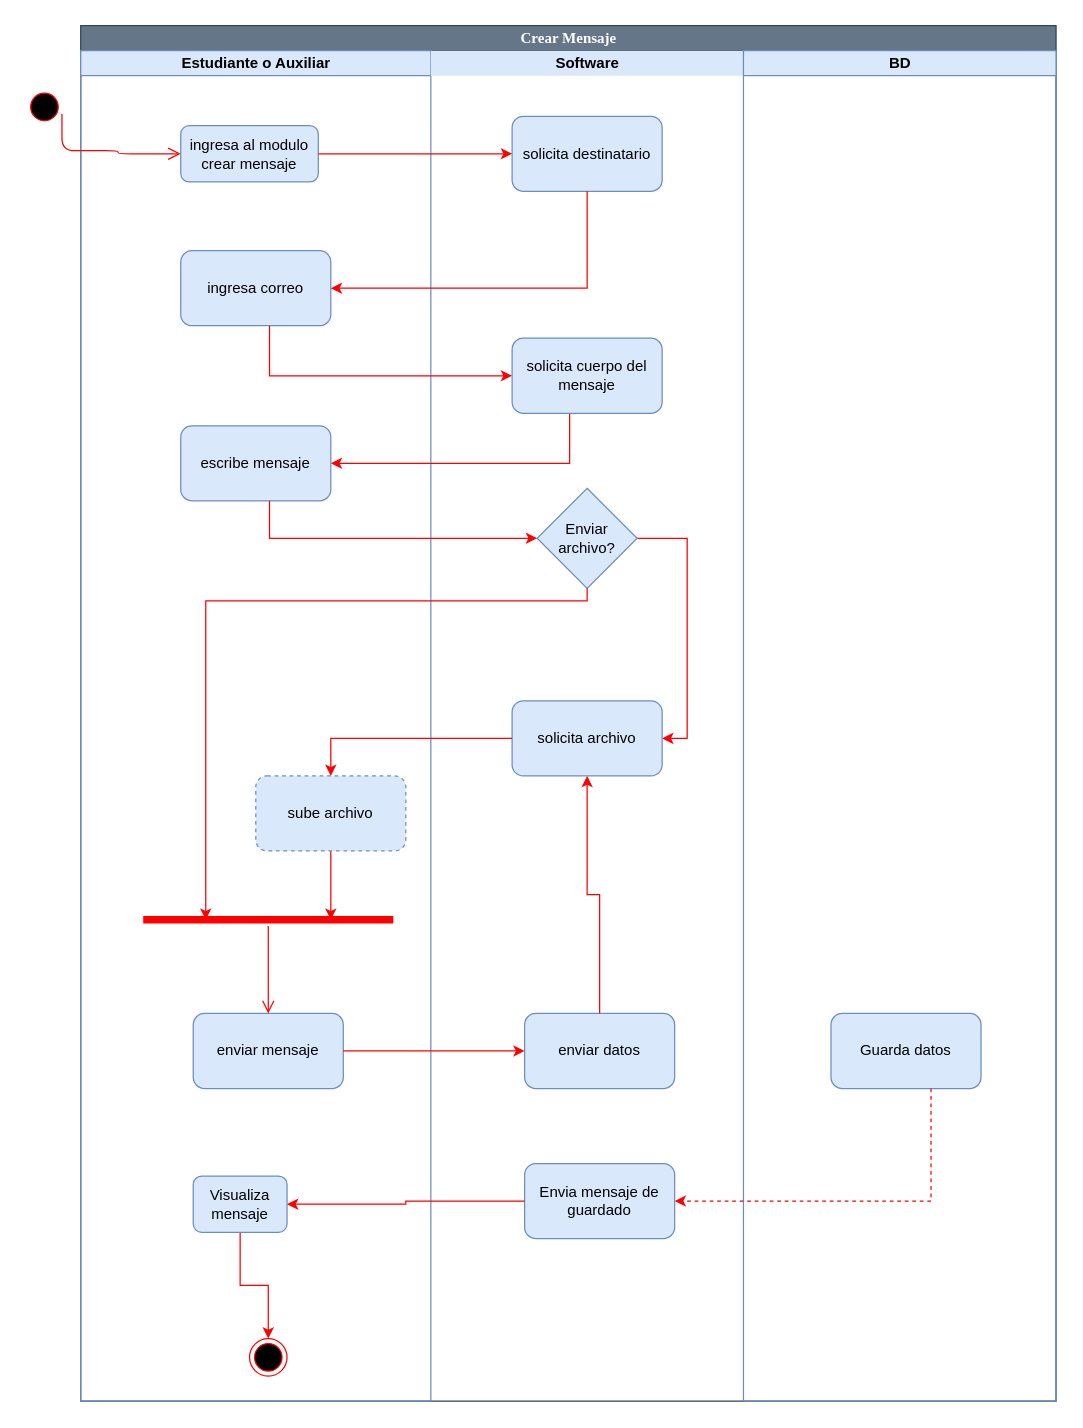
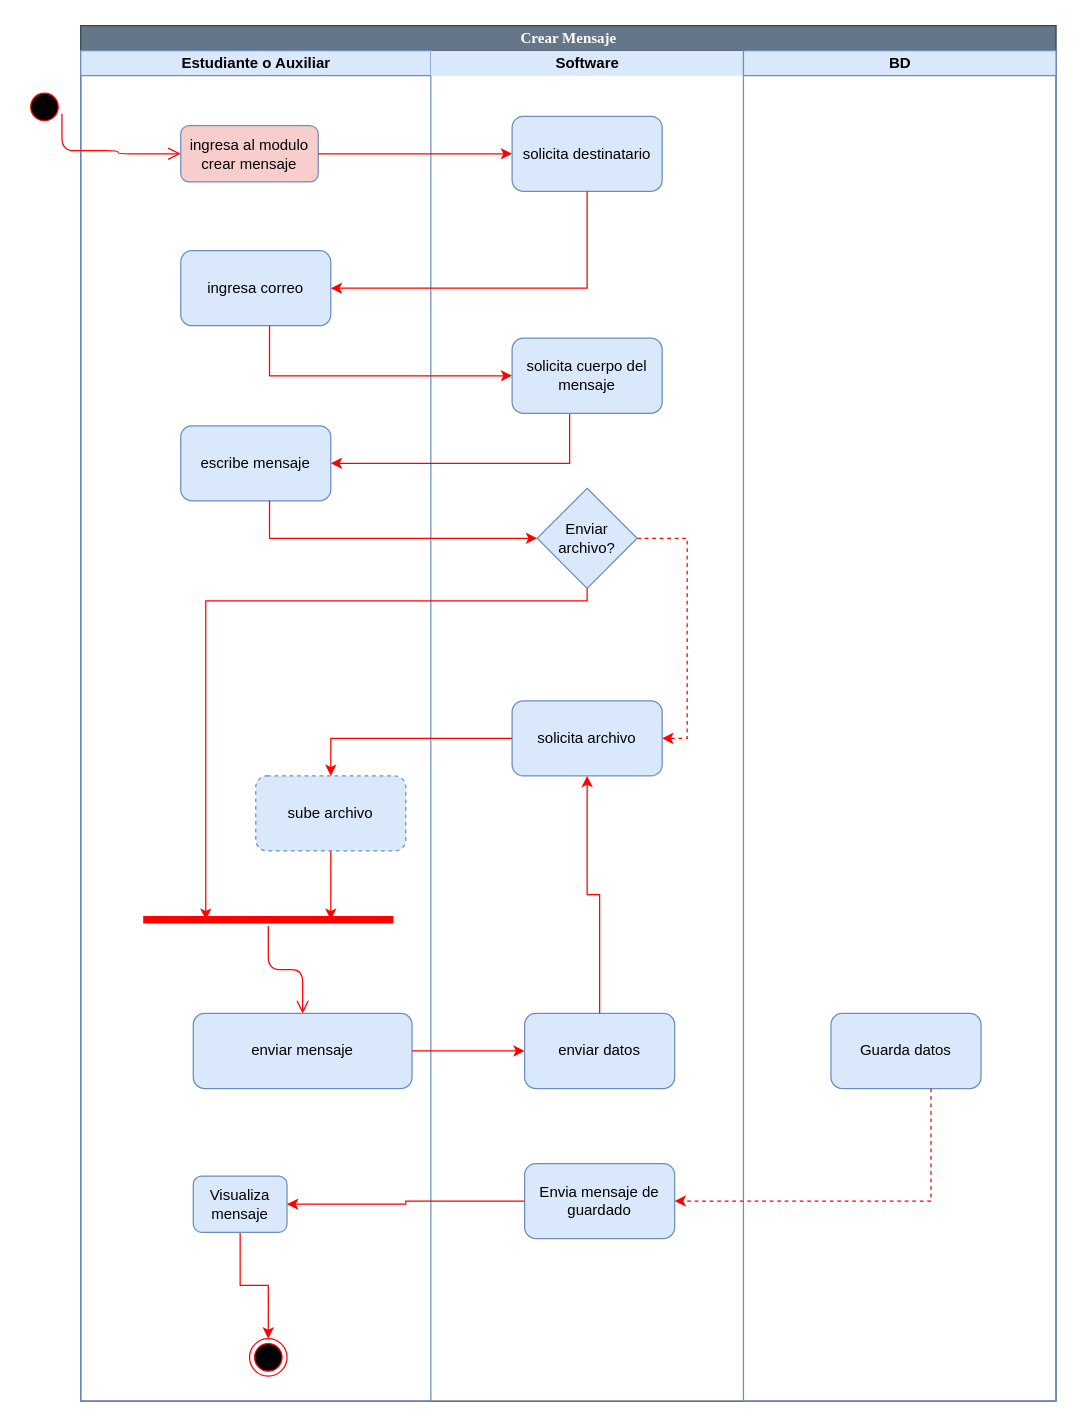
node "ingresa al modulo crear mensaje": fillcolor #dae8fc -> #f8cecc
edge "Enviar archivo?" -> "solicita archivo": style solid -> dashed
node "enviar mensaje": size 150x75 -> 219x75
